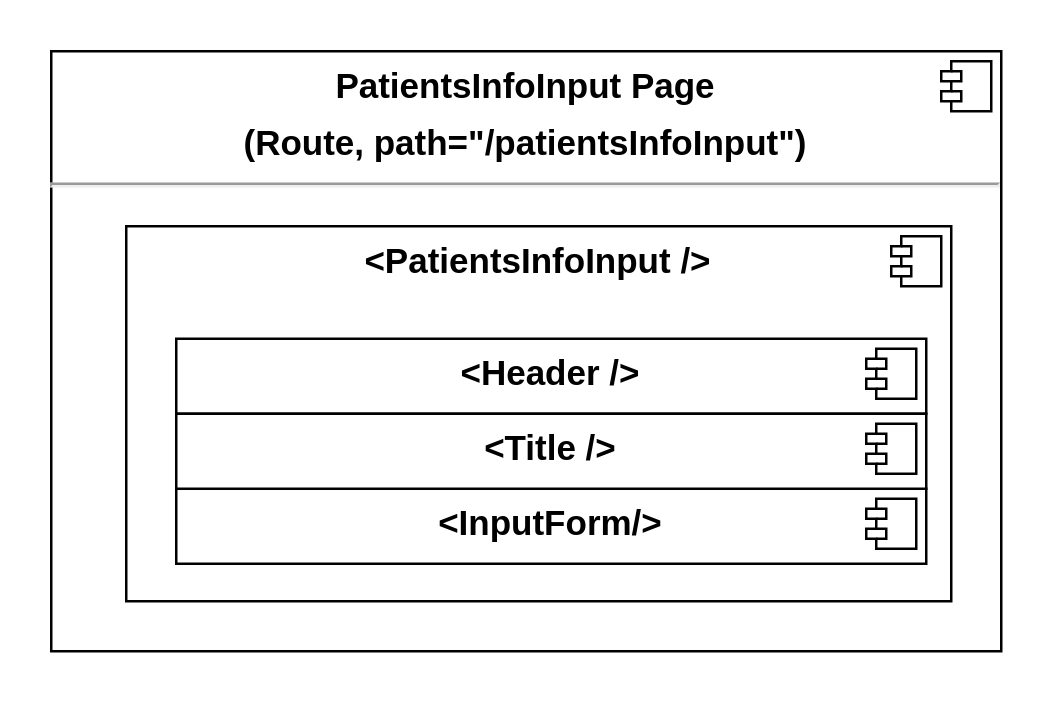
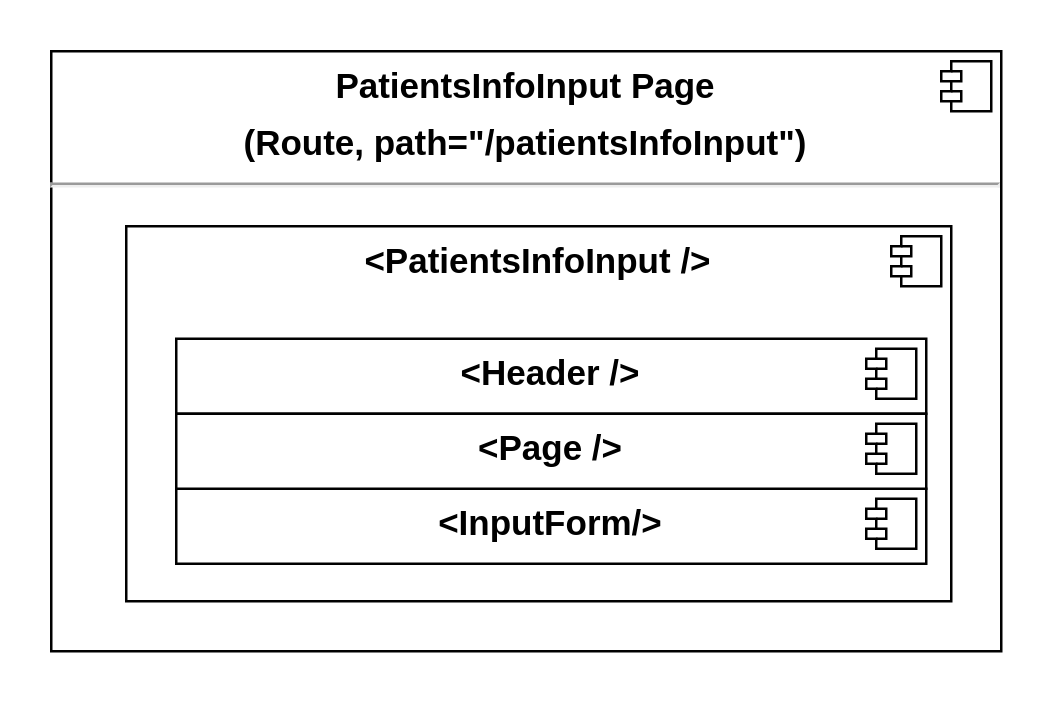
node "<Title />": label "<Title />" -> "<Page />"
